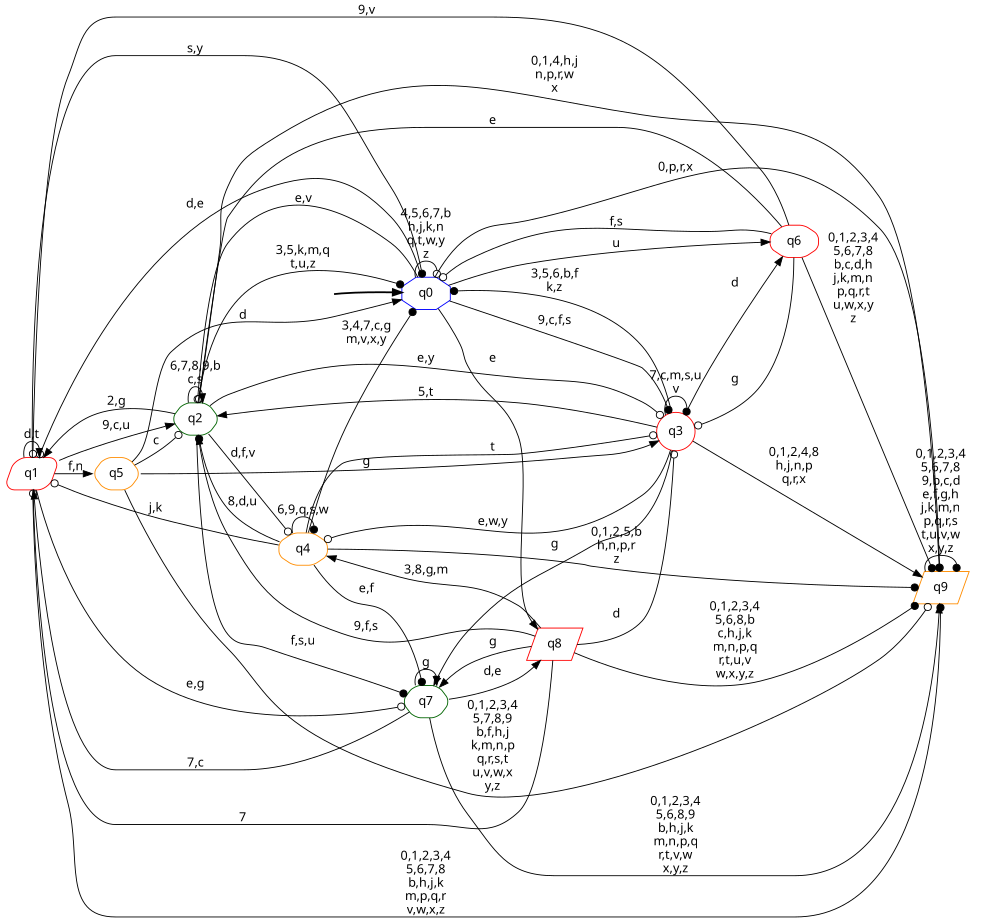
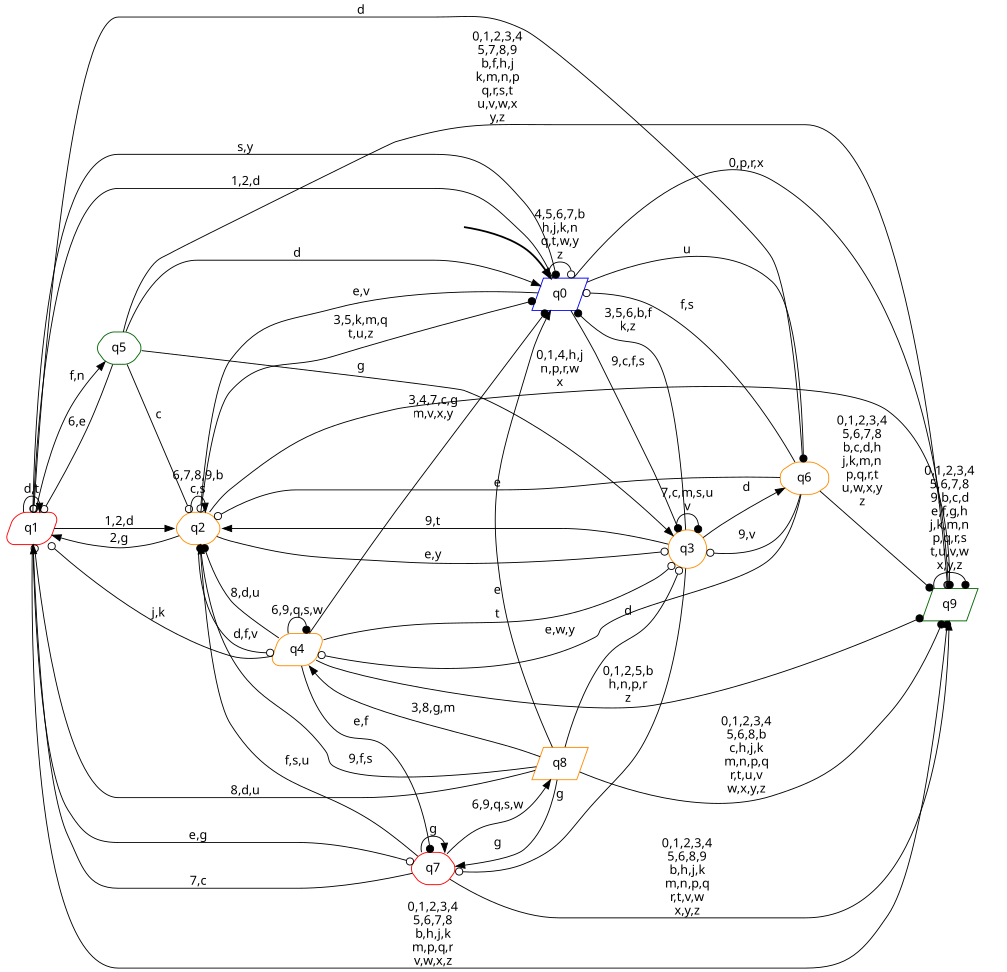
edge "q6" -> "q1": label "9,v" -> "d"
edge "q0" -> "q1": label "d,e" -> "1,2,d"
node "q6": color red -> darkorange
edge "q0" -> "q6": arrowhead normal -> dot
node "q0": shape octagon -> parallelogram
edge "q6" -> "q3": label "g" -> "9,v"
edge "q3" -> "q2": label "5,t" -> "9,t"
node "q2": color darkgreen -> darkorange
edge "q1" -> "q2": label "9,c,u" -> "1,2,d"
node "q3": color red -> darkorange
edge "q5" -> "q1": added, label "6,e"
edge "q0" -> "q8": reversed
node "q5": color darkorange -> darkgreen
edge "q3" -> "q9": removed, label "0,1,2,4,8 h,j,n,p q,r,x"
edge "q3" -> "q4": now "q6" -> "q4"
node "q4": shape octagon -> parallelogram
edge "q3" -> "q7": arrowhead normal -> odot
node "q9": color darkorange -> darkgreen
edge "q2" -> "q7": reversed
node "q8": color red -> darkorange
edge "q7" -> "q8": label "d,e" -> "6,9,q,s,w"
node "q7": color darkgreen -> red
edge "q8" -> "q1": label "7" -> "8,d,u"
